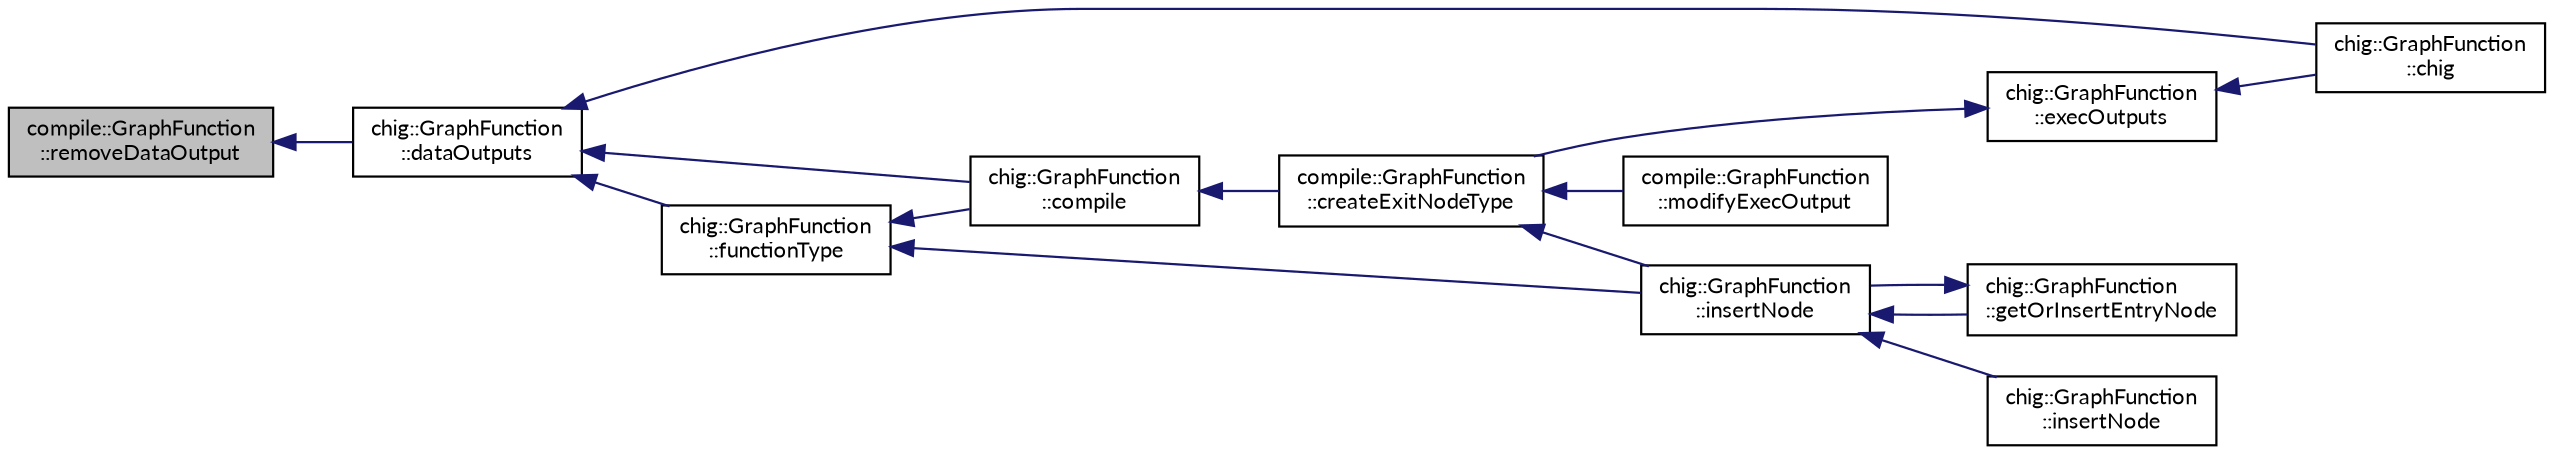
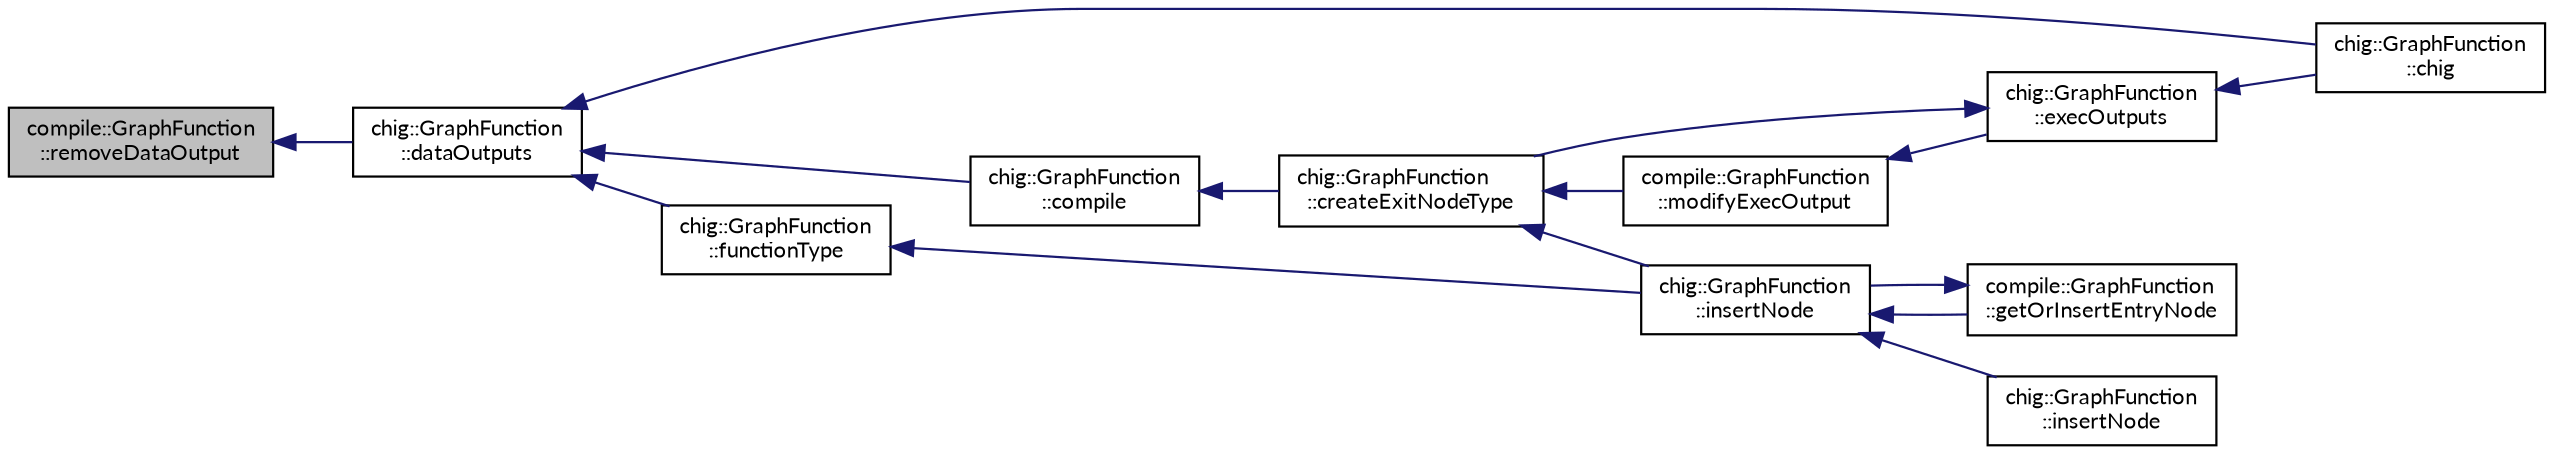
edge "chig::GraphFunction ::execOutputs" -> "compile::GraphFunction ::modifyExecOutput": added
node "compile::GraphFunction ::createExitNodeType": label "compile::GraphFunction ::createExitNodeType" -> "chig::GraphFunction ::createExitNodeType"
edge "chig::GraphFunction ::compile" -> "chig::GraphFunction ::functionType": removed
node "chig::GraphFunction ::getOrInsertEntryNode": label "chig::GraphFunction ::getOrInsertEntryNode" -> "compile::GraphFunction ::getOrInsertEntryNode"
